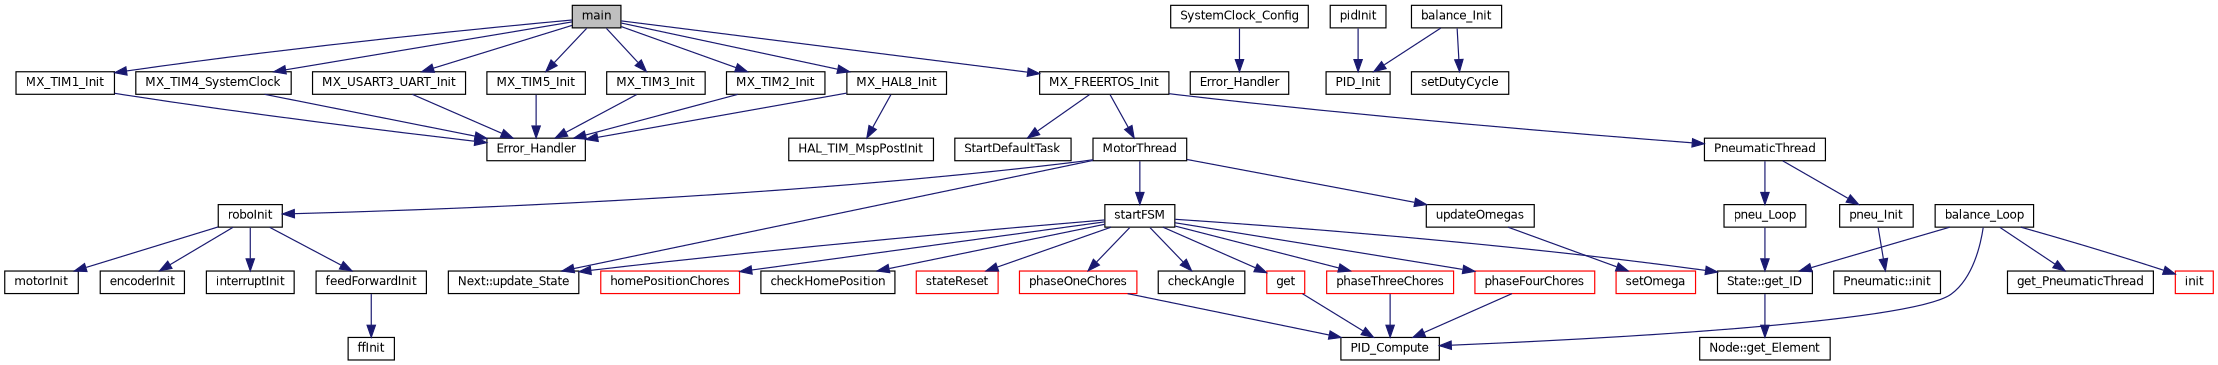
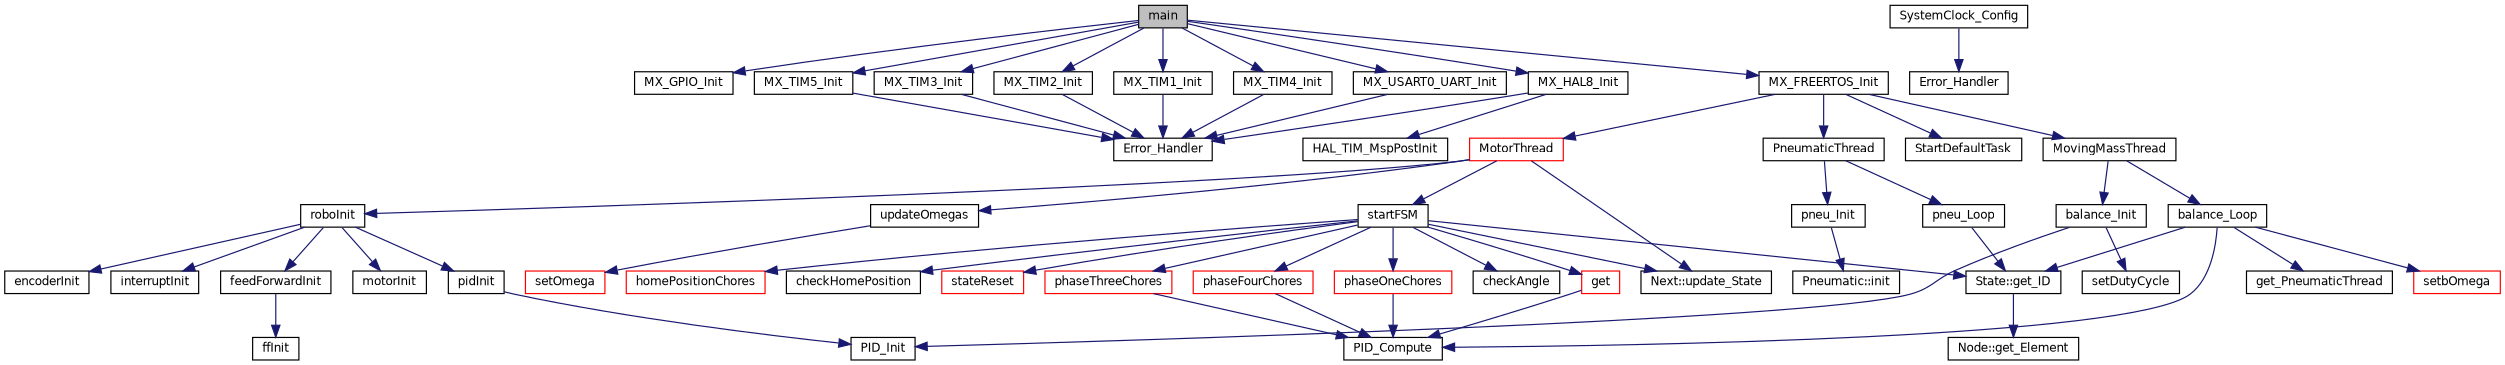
node "MX_TIM4_SystemClock": label "MX_TIM4_SystemClock" -> "MX_TIM4_Init"
node "MX_USART3_UART_Init": label "MX_USART3_UART_Init" -> "MX_USART0_UART_Init"
node "MX_GPIO_Init": added
node "MotorThread": color black -> red
node "MovingMassThread": added
edge "roboInit" -> "pidInit": added
node "init": label "init" -> "setbOmega"
